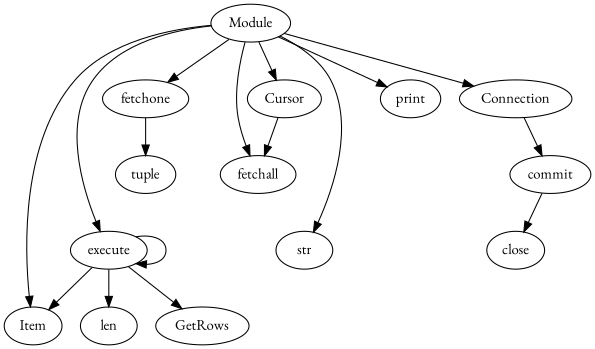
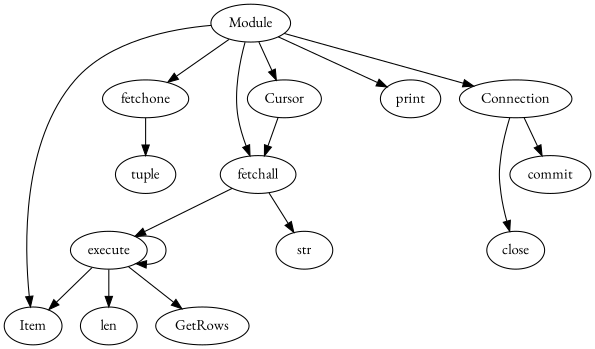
edge "Module" -> "execute": now "fetchall" -> "execute"
edge "Module" -> "str": now "fetchall" -> "str"
edge "commit" -> "close": now "Connection" -> "close"
